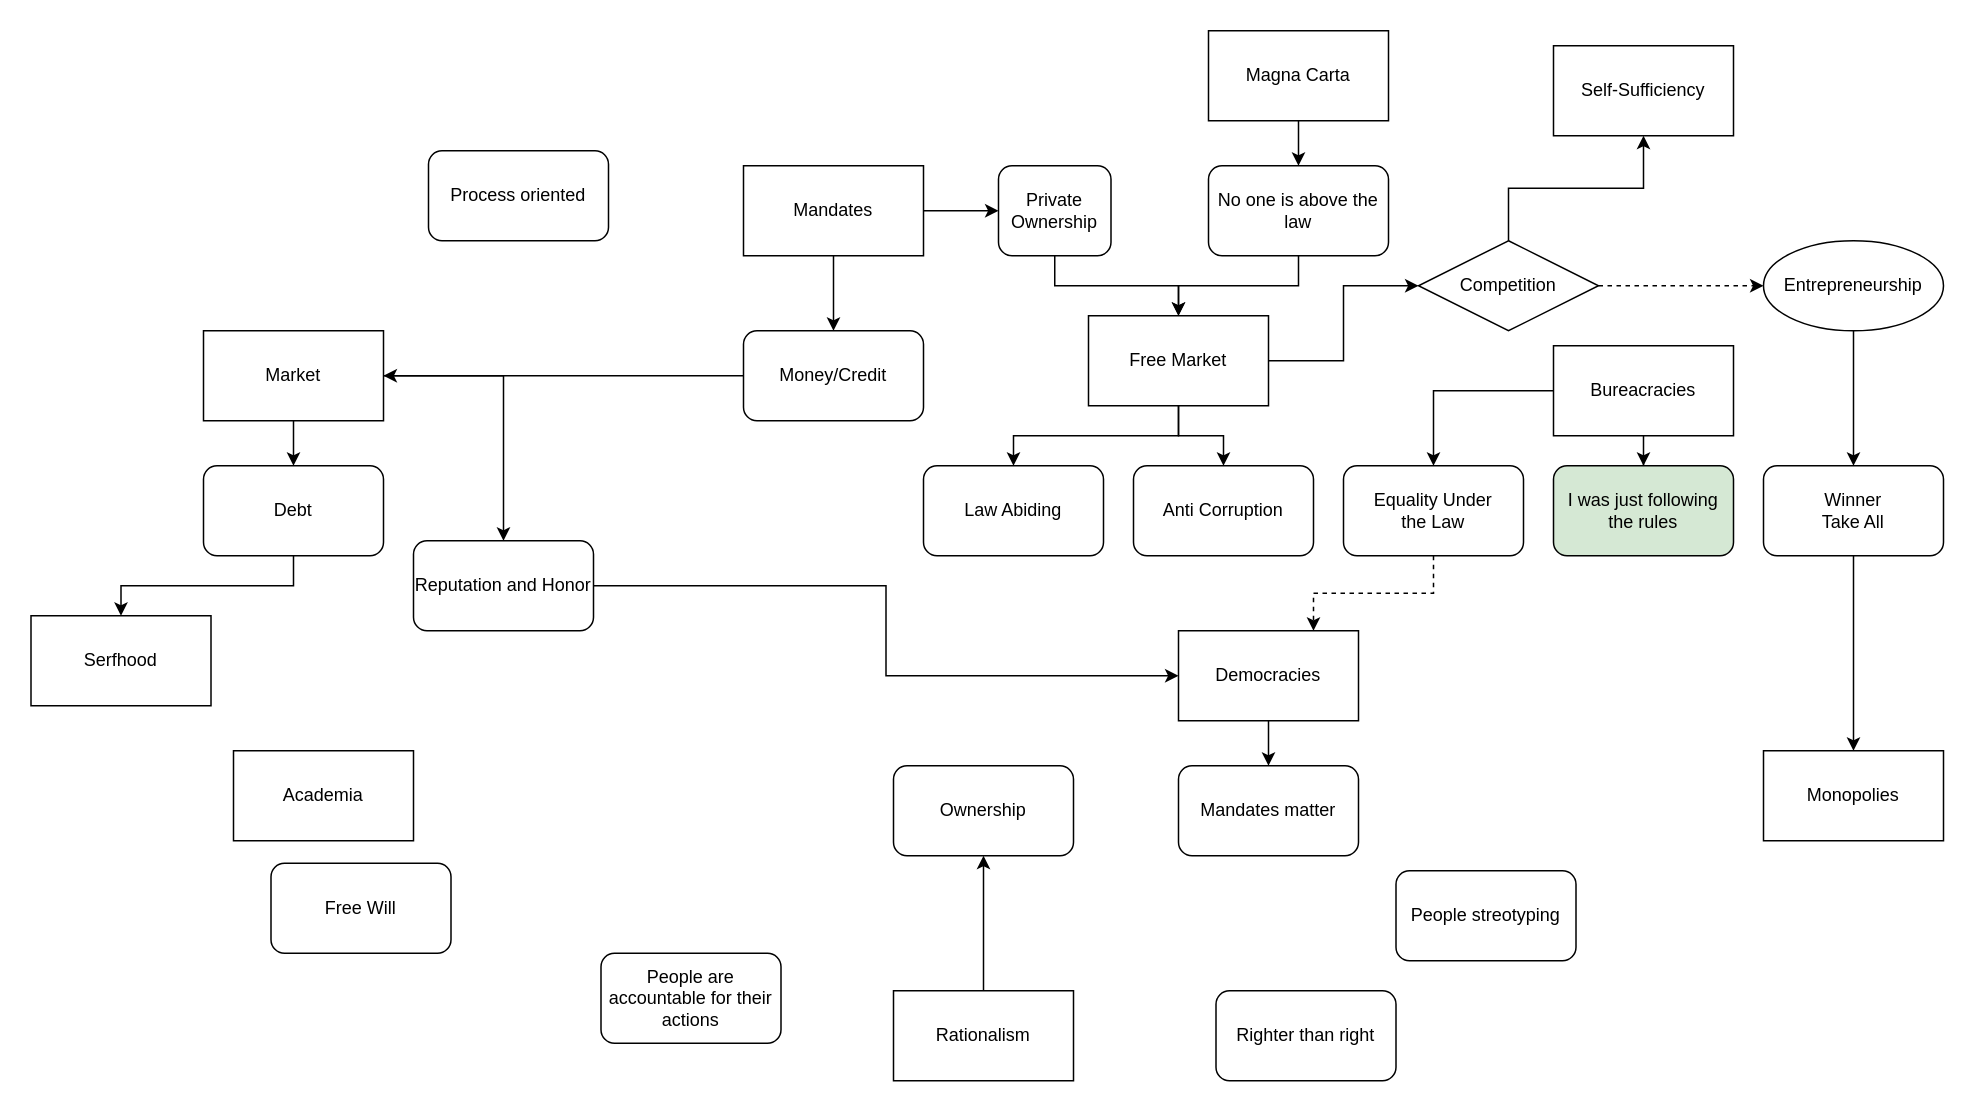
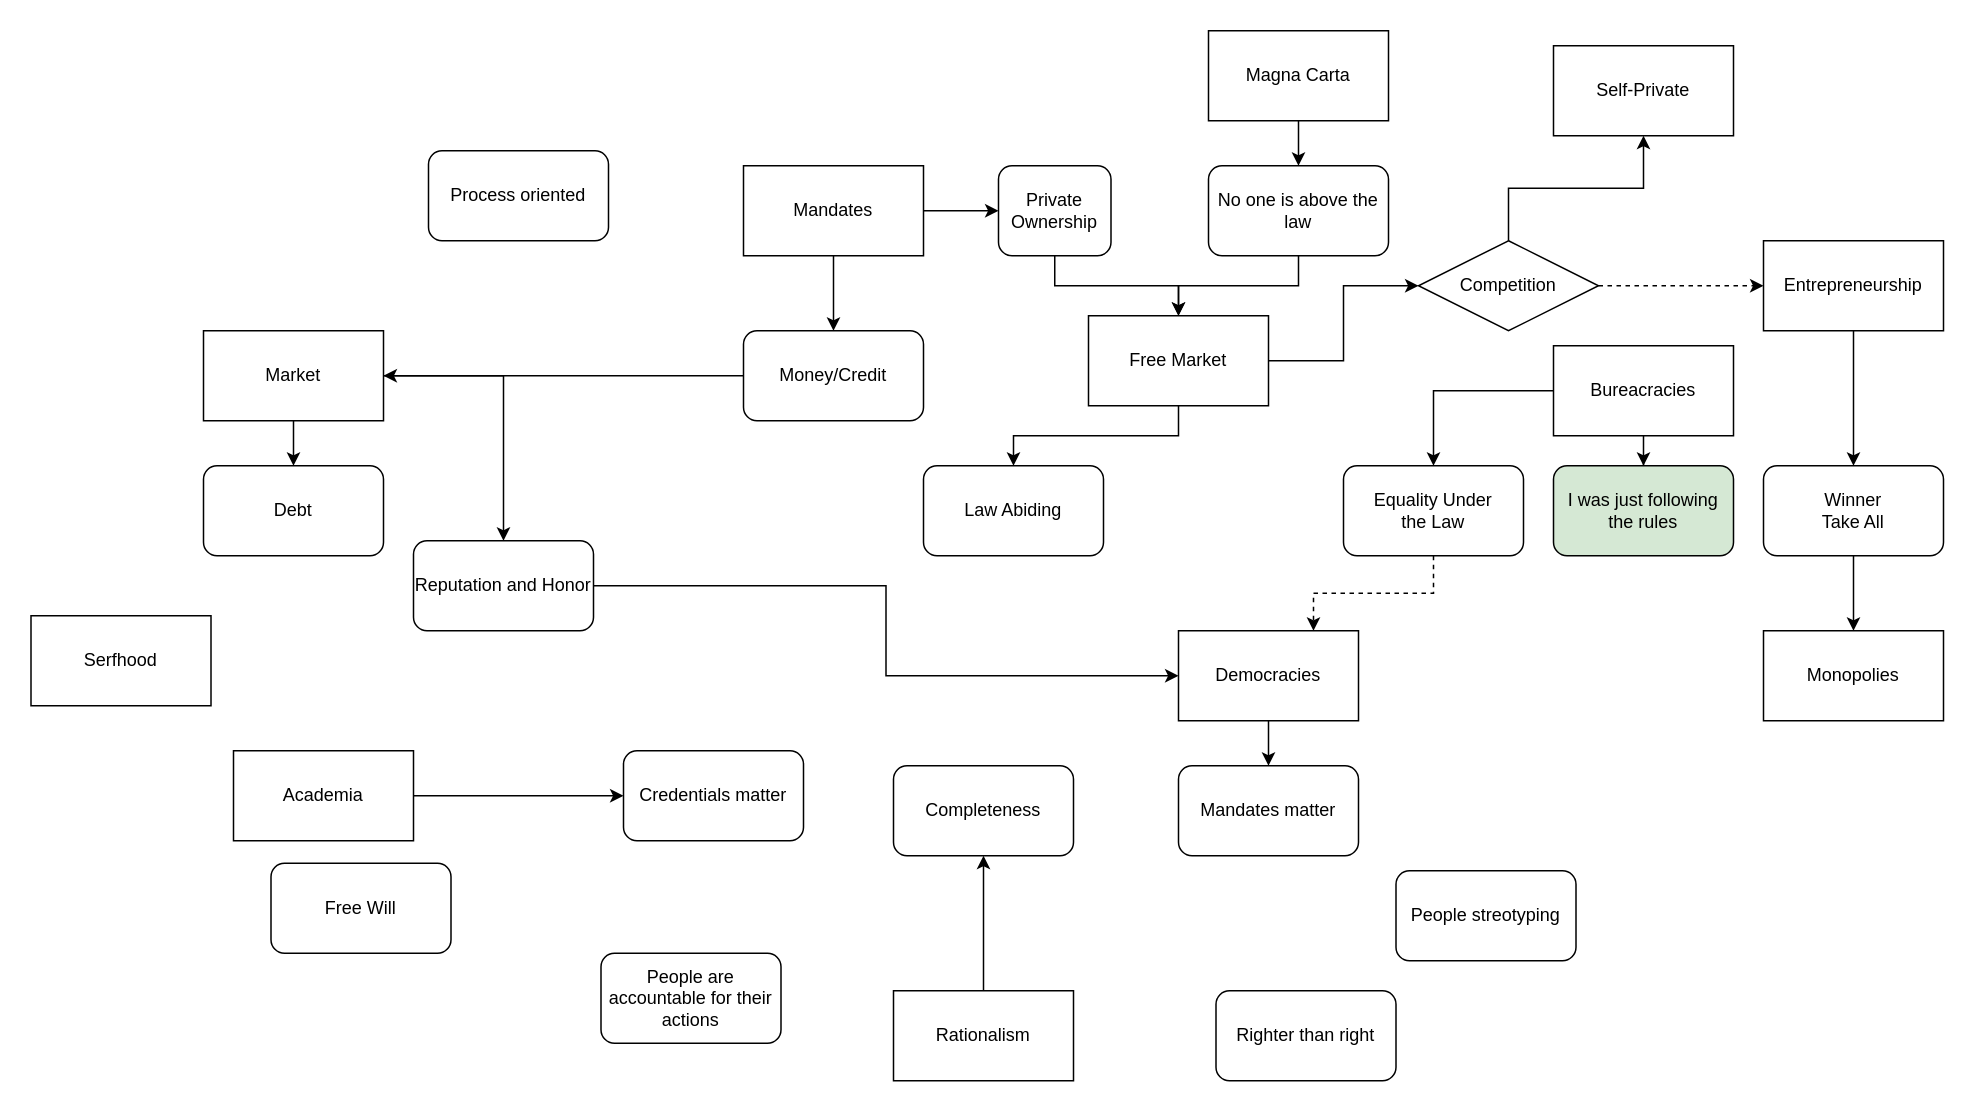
node "Self-Sufficiency": label "Self-Sufficiency" -> "Self-Private"
node "Entrepreneurship": shape ellipse -> rectangle
edge "Free Market" -> "Anti Corruption": removed
node "Anti Corruption": removed
edge "Debt" -> "Serfhood": removed
edge "Academia" -> "Credentials matter": added
node "Credentials matter": added
node "Monopolies": moved (1853, 796) -> (1853, 676)
node "Ownership": label "Ownership" -> "Completeness"
